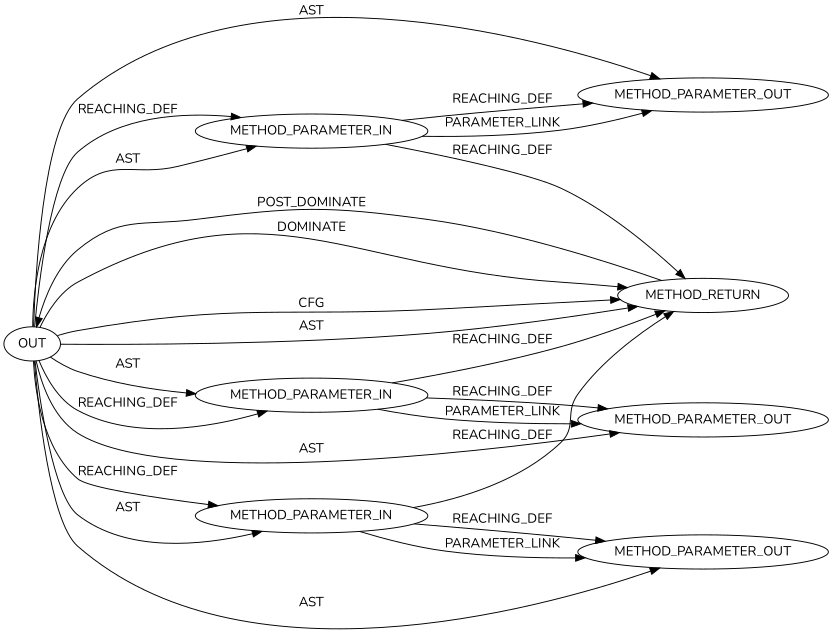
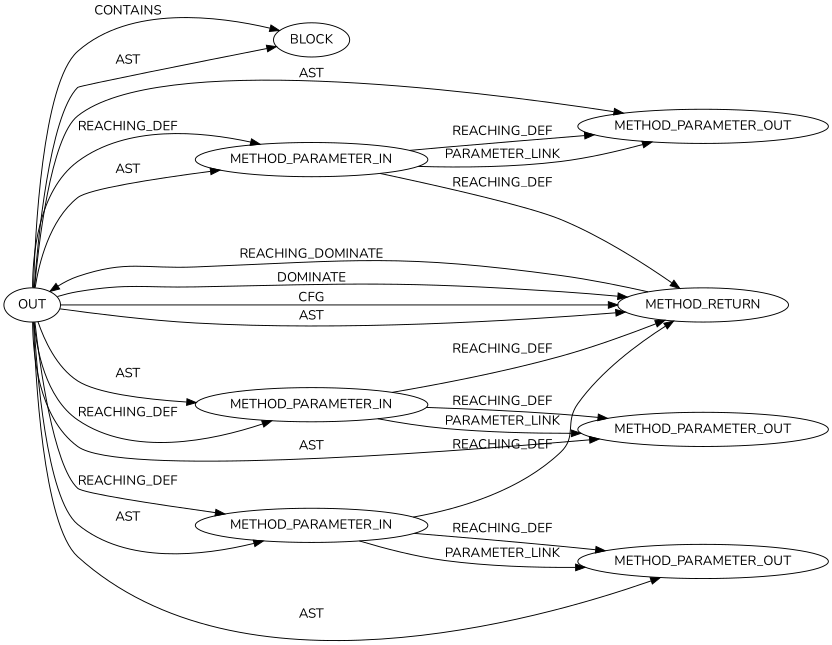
node "BLOCK": added
edge "METHOD_RETURN" -> "OUT": label "POST_DOMINATE" -> "REACHING_DOMINATE"
